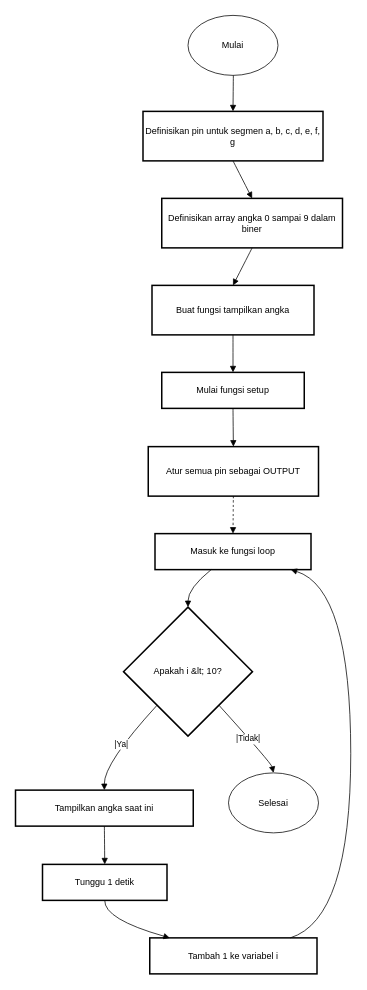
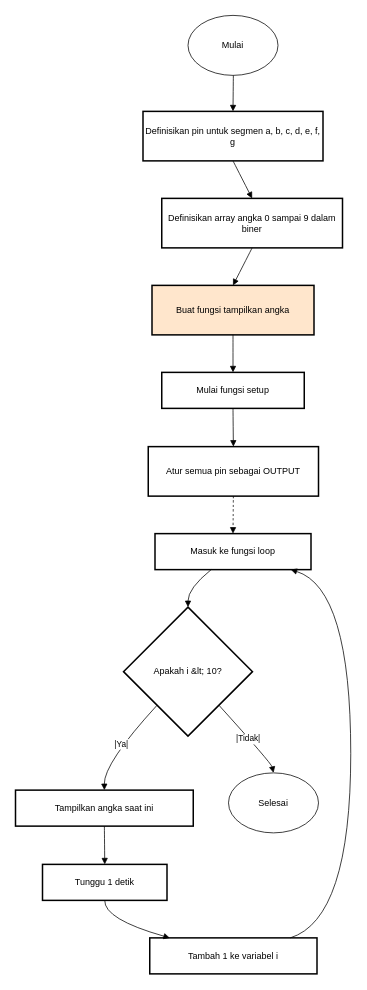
node "Buat fungsi tampilkan angka": fillcolor #ffffff -> #ffe6cc
